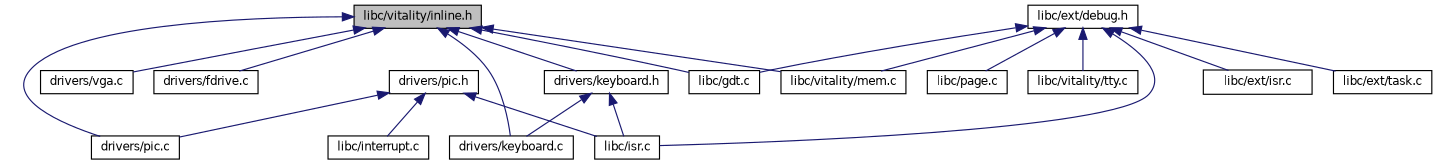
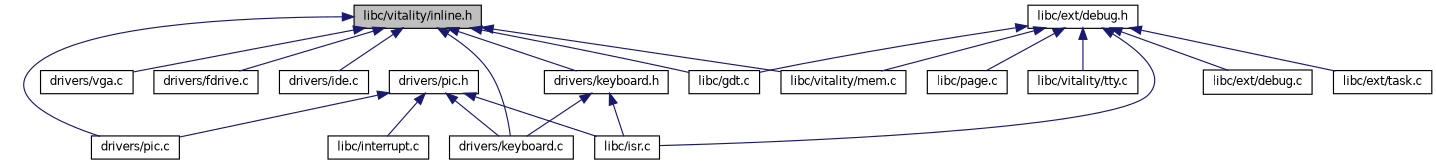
node "drivers/ide.c": added
node "libc/ext/isr.c": label "libc/ext/isr.c" -> "libc/ext/debug.c"
edge "drivers/keyboard.c" -> "drivers/pic.h": added
